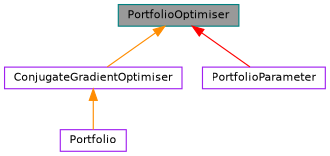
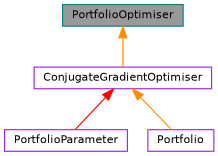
edge "PortfolioParameter" -> "PortfolioOptimiser": now "PortfolioParameter" -> "ConjugateGradientOptimiser"
